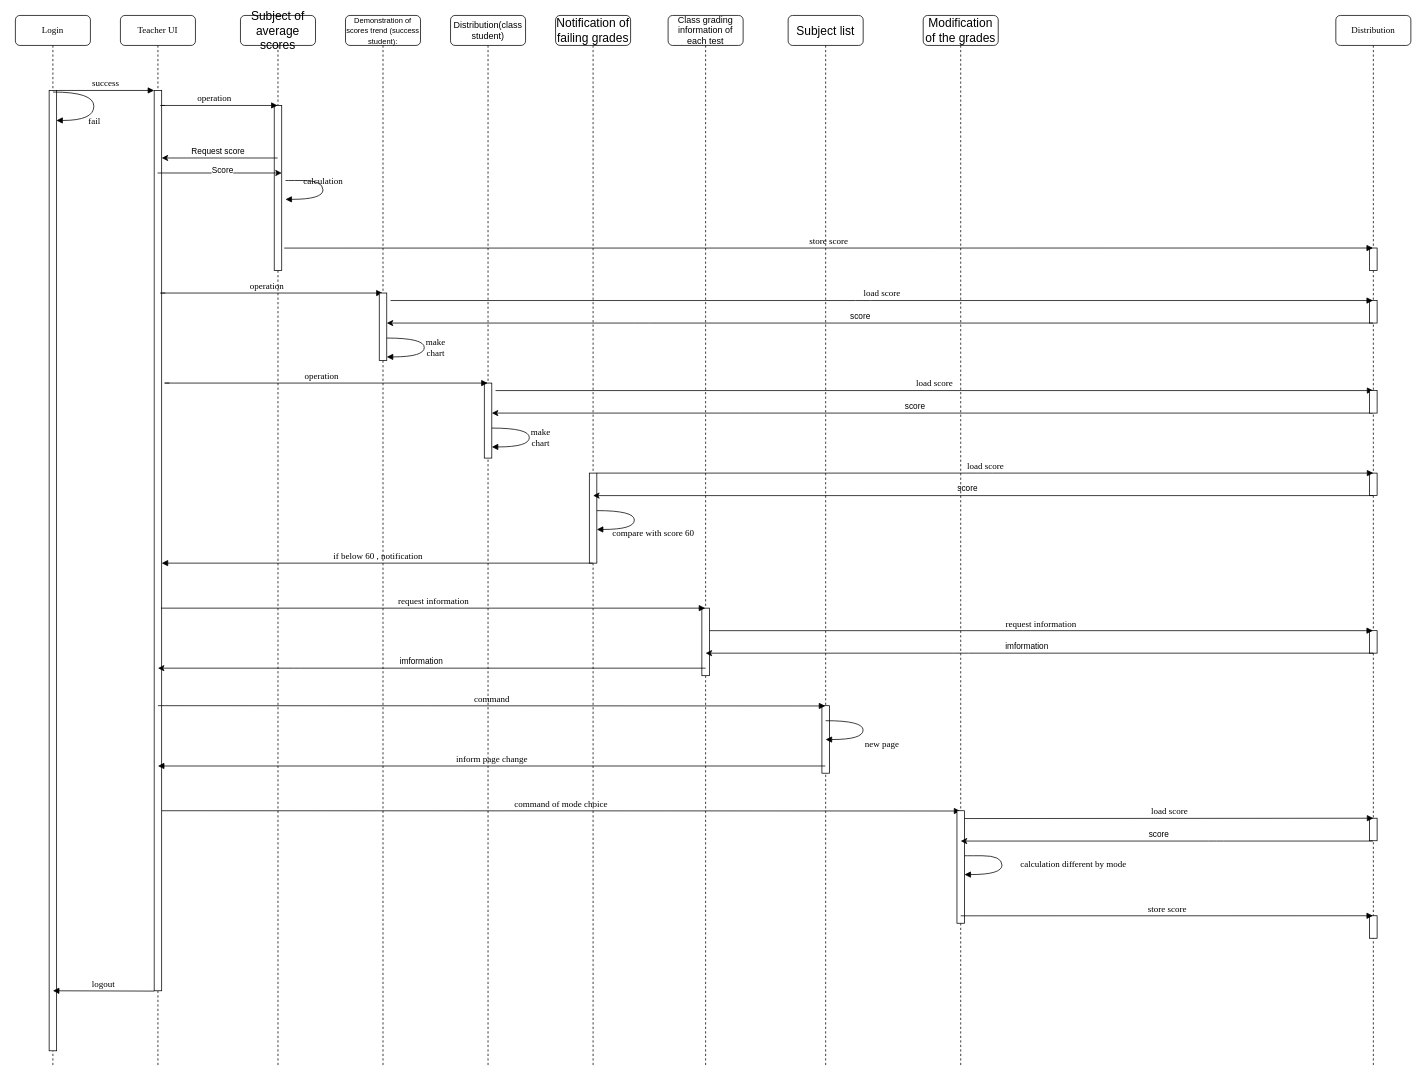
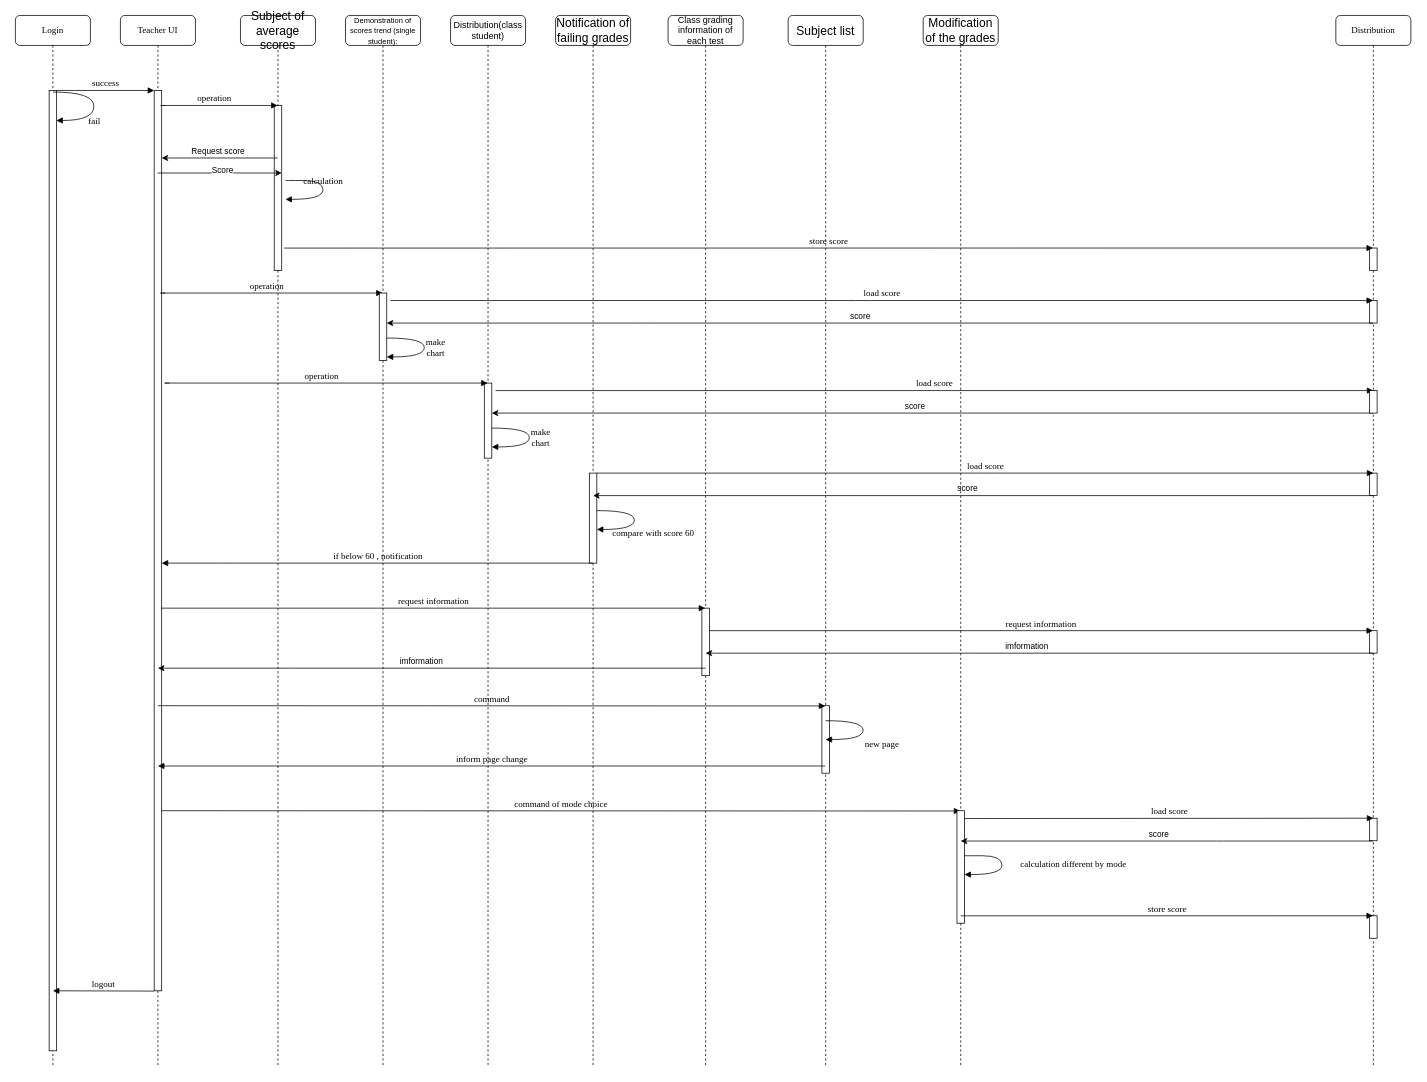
node "Demonstration of scores trend (success student):": label "Demonstration of scores trend (success student):" -> "Demonstration of scores trend (single student):"
